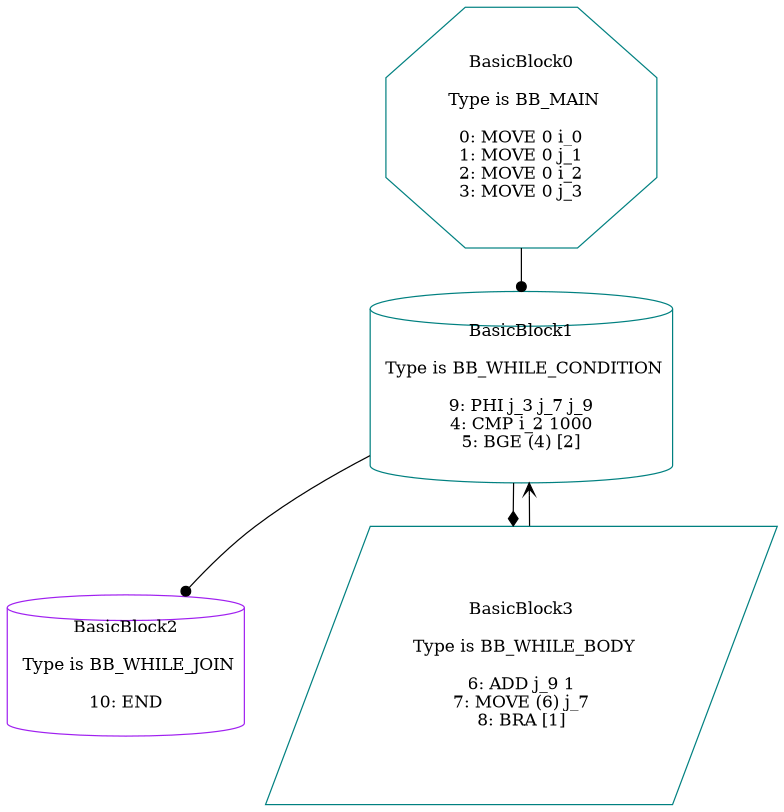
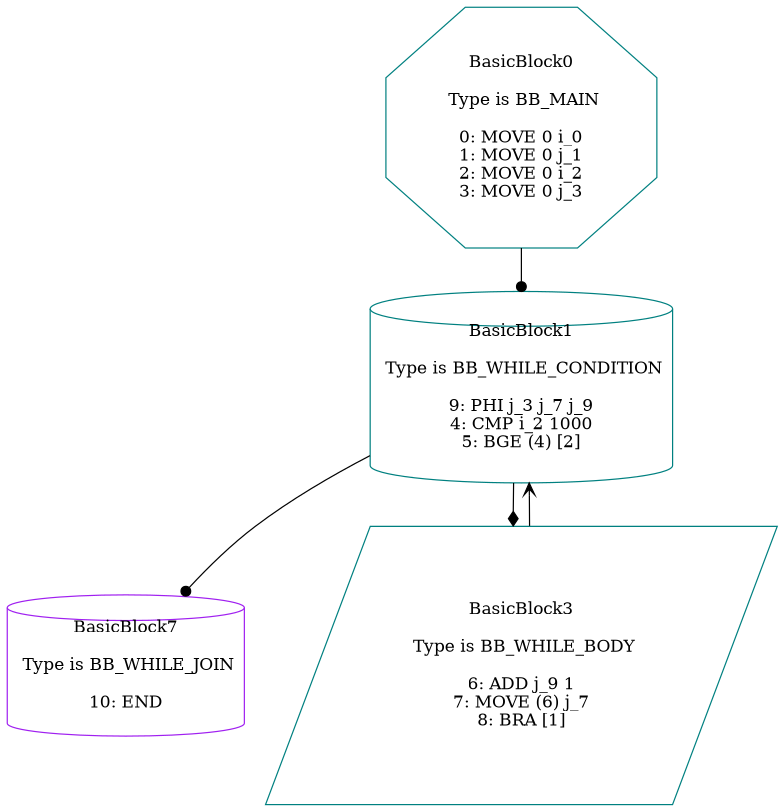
node "BasicBlock2 Type is BB_WHILE_JOIN 10: END": label "BasicBlock2 Type is BB_WHILE_JOIN 10: END" -> "BasicBlock7 Type is BB_WHILE_JOIN 10: END"
